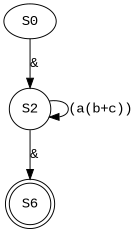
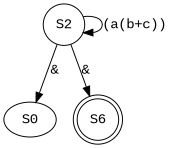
edge "S0" -> "S2": reversed
